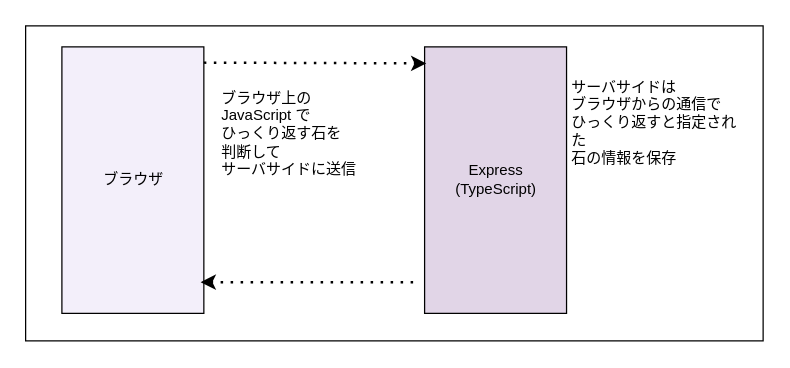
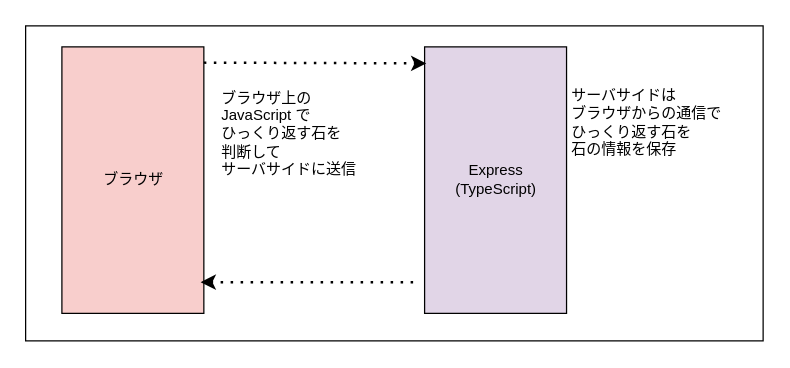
node "サーバサイドは ブラウザからの通信で ひっくり返すと指定された 石の情報を保存": label "サーバサイドは ブラウザからの通信で ひっくり返すと指定された 石の情報を保存" -> "サーバサイドは ブラウザからの通信で ひっくり返す石を 石の情報を保存"
node "ブラウザ": fillcolor #f3effa -> #f8cecc
